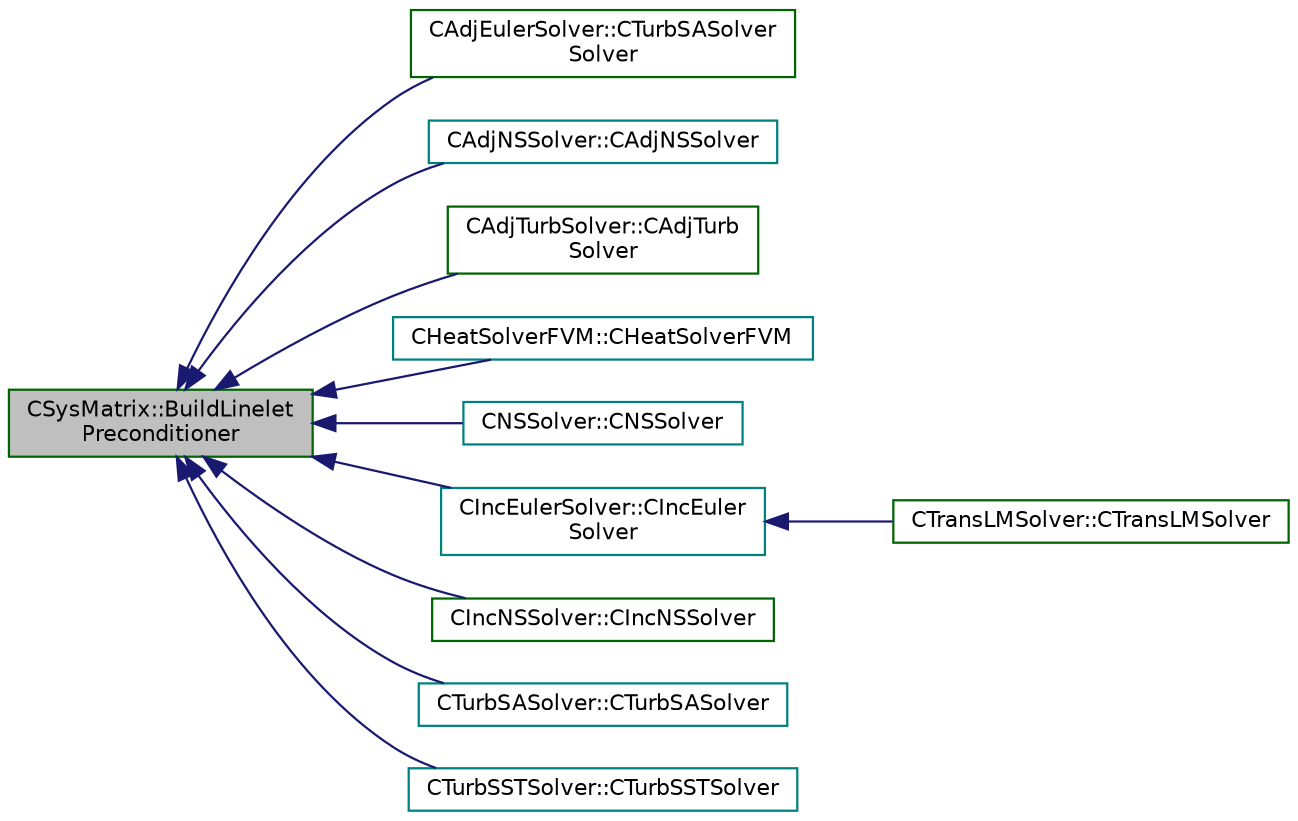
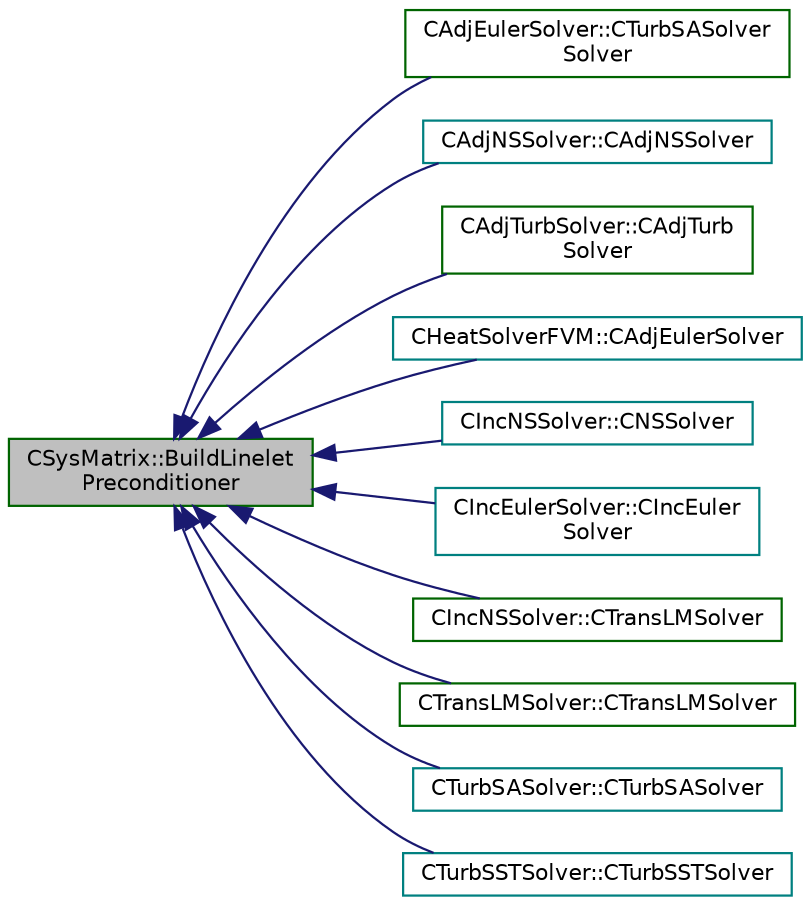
node "CHeatSolverFVM::CHeatSolverFVM": label "CHeatSolverFVM::CHeatSolverFVM" -> "CHeatSolverFVM::CAdjEulerSolver"
node "CNSSolver::CNSSolver": label "CNSSolver::CNSSolver" -> "CIncNSSolver::CNSSolver"
edge "CTransLMSolver::CTransLMSolver" -> "CIncEulerSolver::CIncEuler Solver": now "CTransLMSolver::CTransLMSolver" -> "CSysMatrix::BuildLinelet Preconditioner"
node "CIncNSSolver::CIncNSSolver": label "CIncNSSolver::CIncNSSolver" -> "CIncNSSolver::CTransLMSolver"
